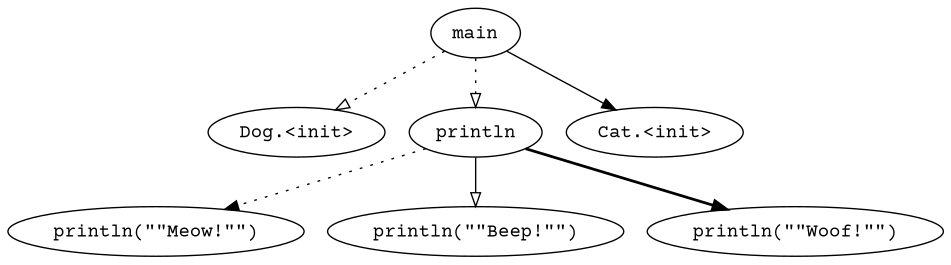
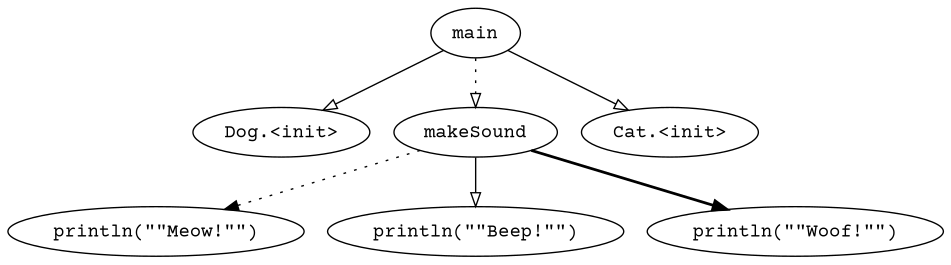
edge "main" -> "Dog.<init>": style dotted -> solid
edge "main" -> "Cat.<init>": arrowhead normal -> onormal
node "println": label "println" -> "makeSound"
